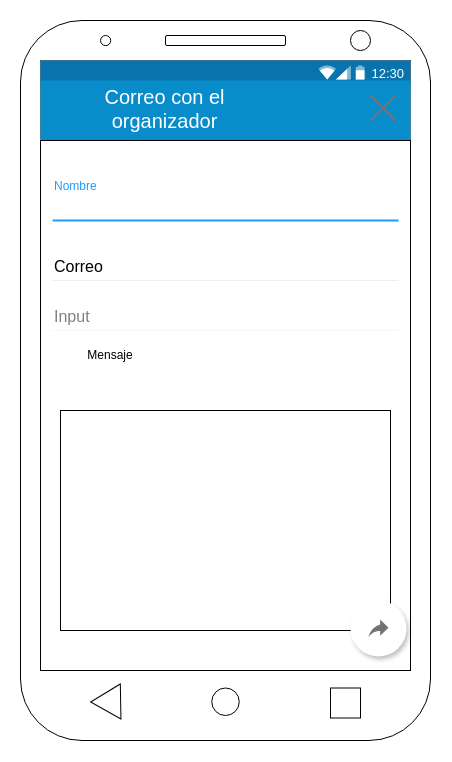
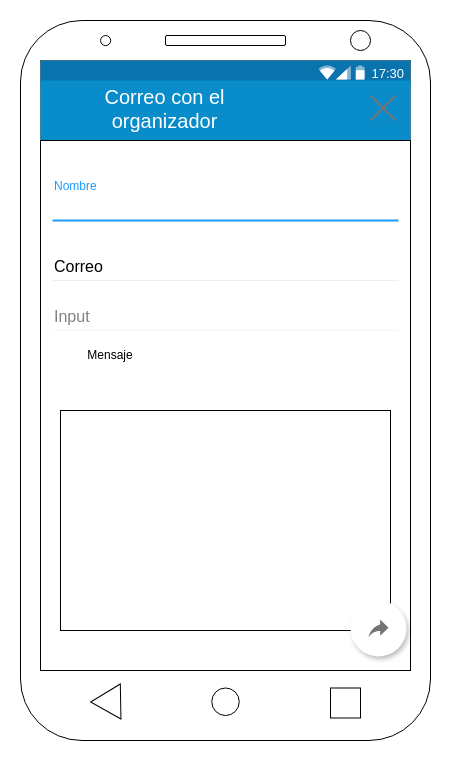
node "12:30": label "12:30" -> "17:30"
